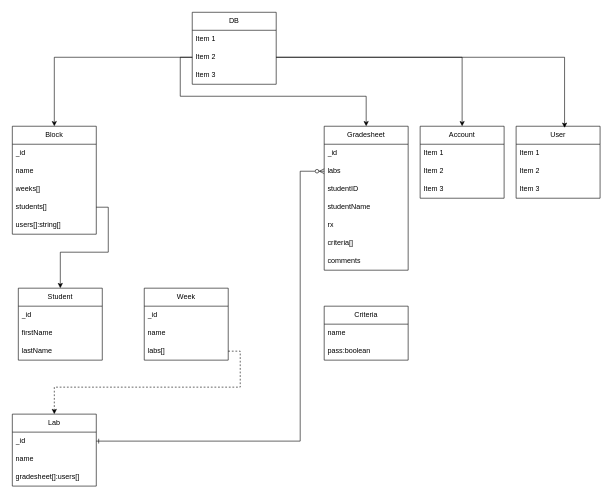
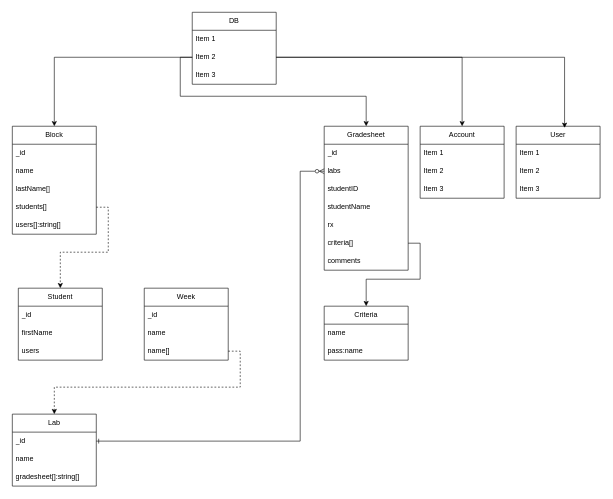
node "weeks[]": label "weeks[]" -> "lastName[]"
edge "criteria[]" -> "Criteria": added
edge "students[]" -> "Student": style solid -> dashed
node "lastName": label "lastName" -> "users"
node "labs[]": label "labs[]" -> "name[]"
node "pass:boolean": label "pass:boolean" -> "pass:name"
node "gradesheet[]:users[]": label "gradesheet[]:users[]" -> "gradesheet[]:string[]"
